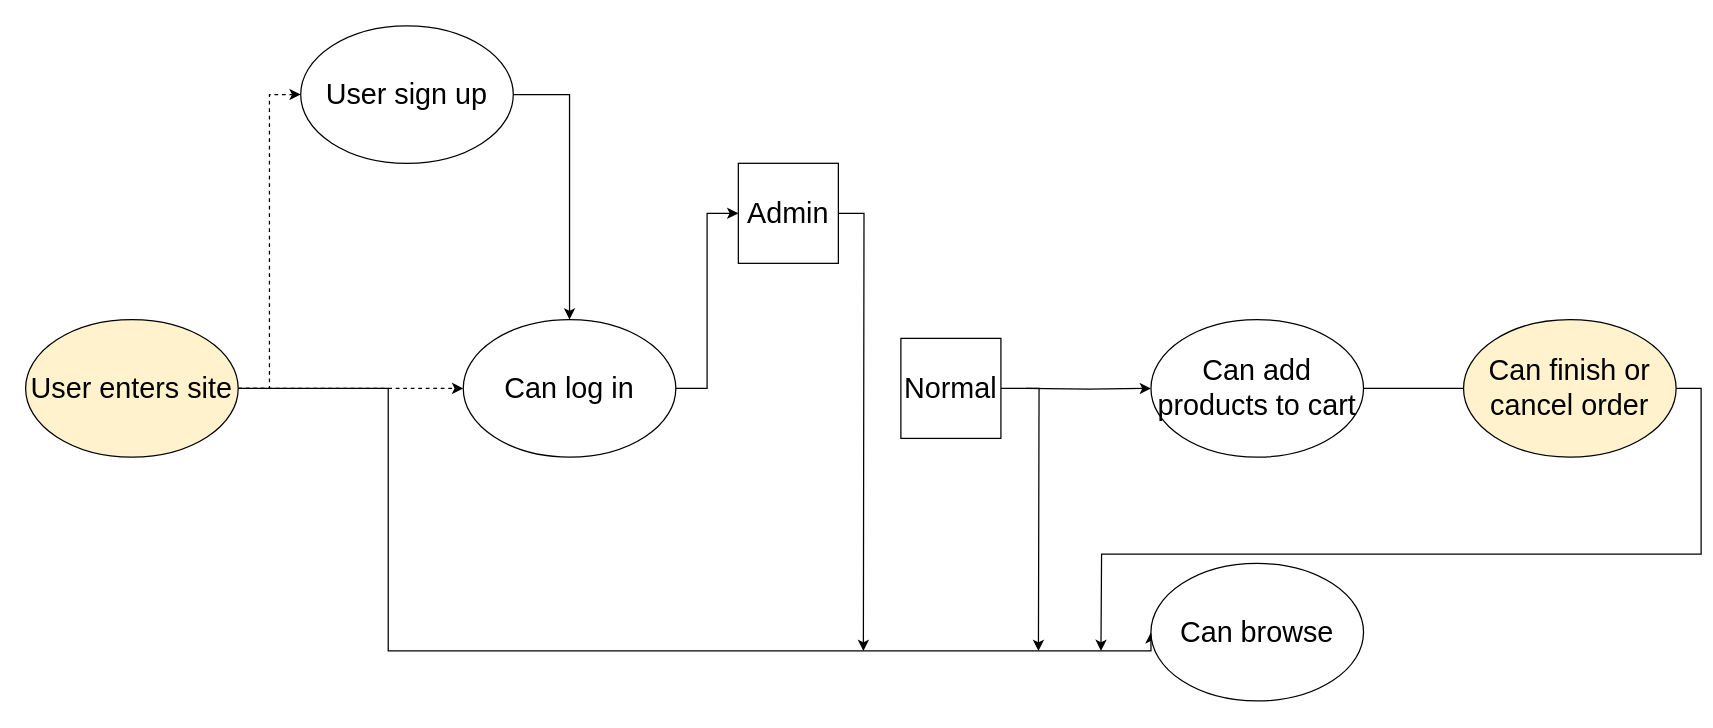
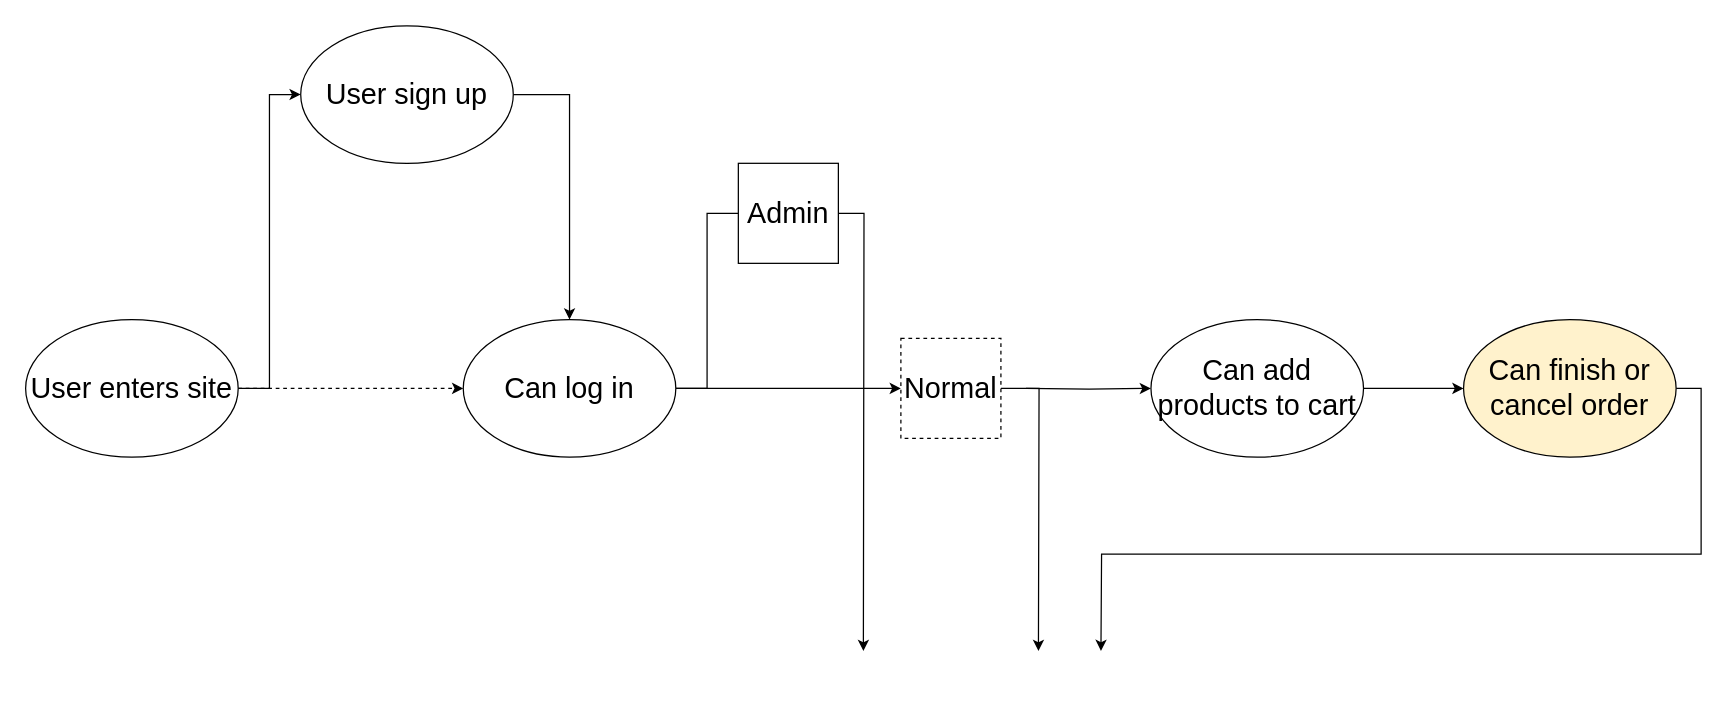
edge "Can log in" -> "Admin": arrowhead classic -> none
edge "User enters site" -> "User sign up": style dashed -> solid
node "User enters site": fillcolor #fff2cc -> #ffffff
edge "Can log in" -> "Normal": added
node "Normal": style solid -> dashed
edge "Can add products to cart" -- "Can finish or cancel order": arrowhead none -> classic
node "Can browse": removed
edge "User enters site" -> "Can browse": removed
